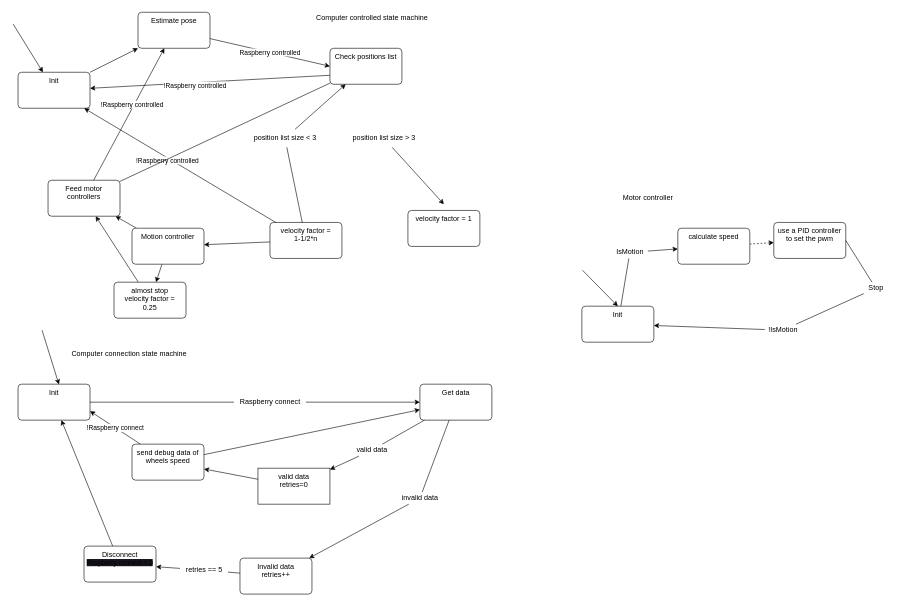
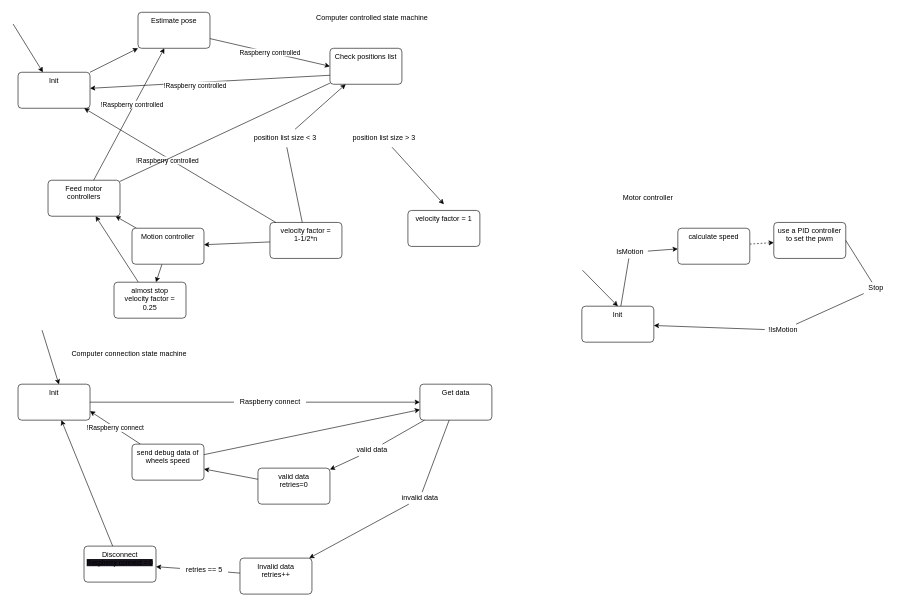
node "valid data retries=0": shape rectangle -> rounded rectangle
